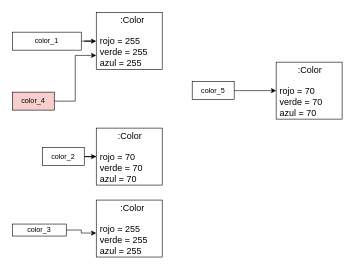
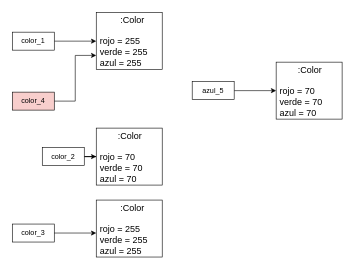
node "color_1": size 69x18 -> 42x18
node "color_5": label "color_5" -> "azul_5"
node "color_3": size 54x12 -> 42x18
